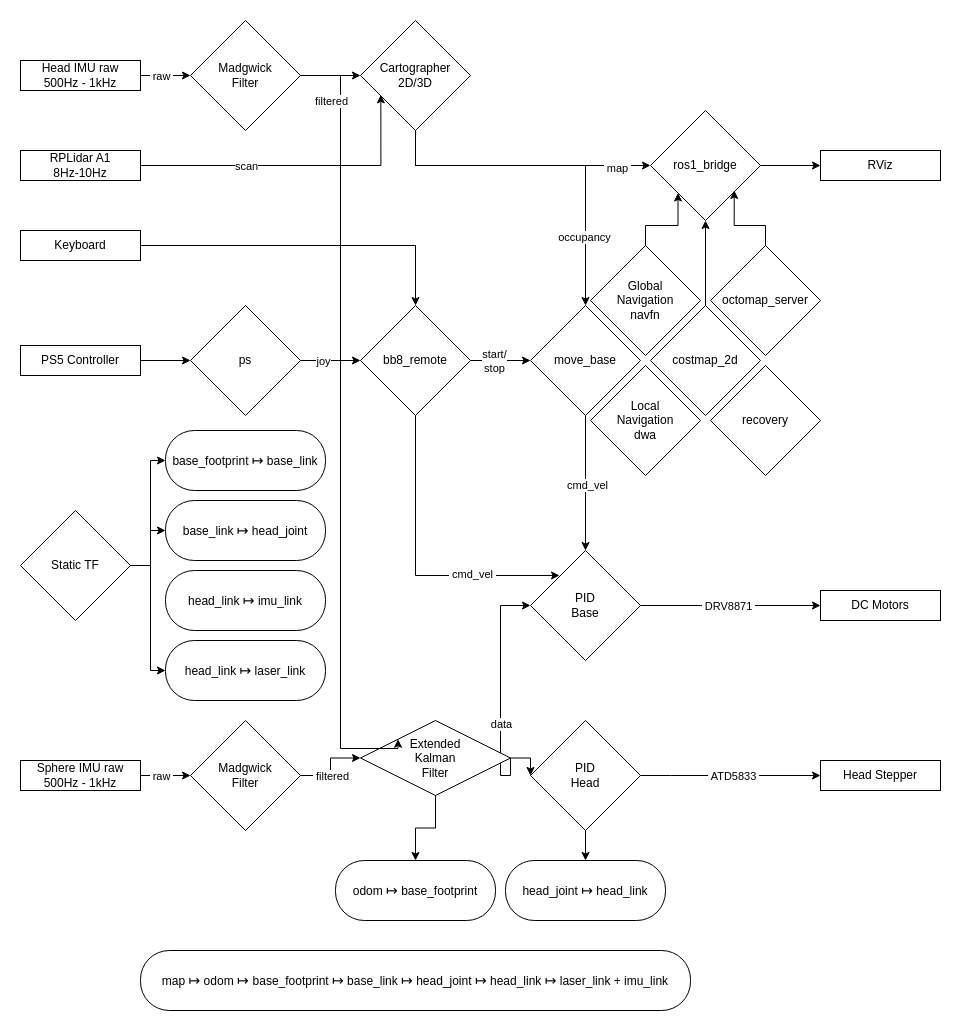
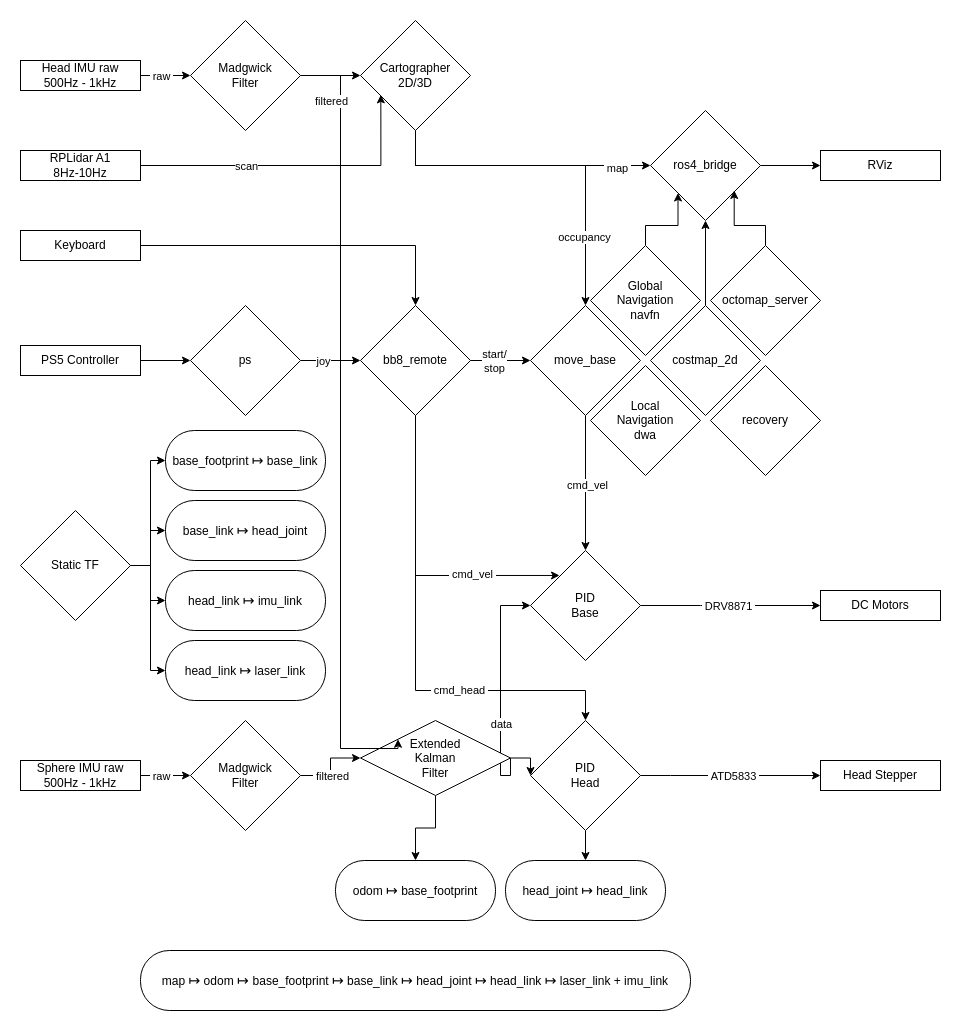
node "ros1_bridge": label "ros1_bridge" -> "ros4_bridge"
edge "Static TF" -> "head_link ↦ imu_link": added
edge "bb8_remote" -> "PID Head": added, label "cmd_head"
